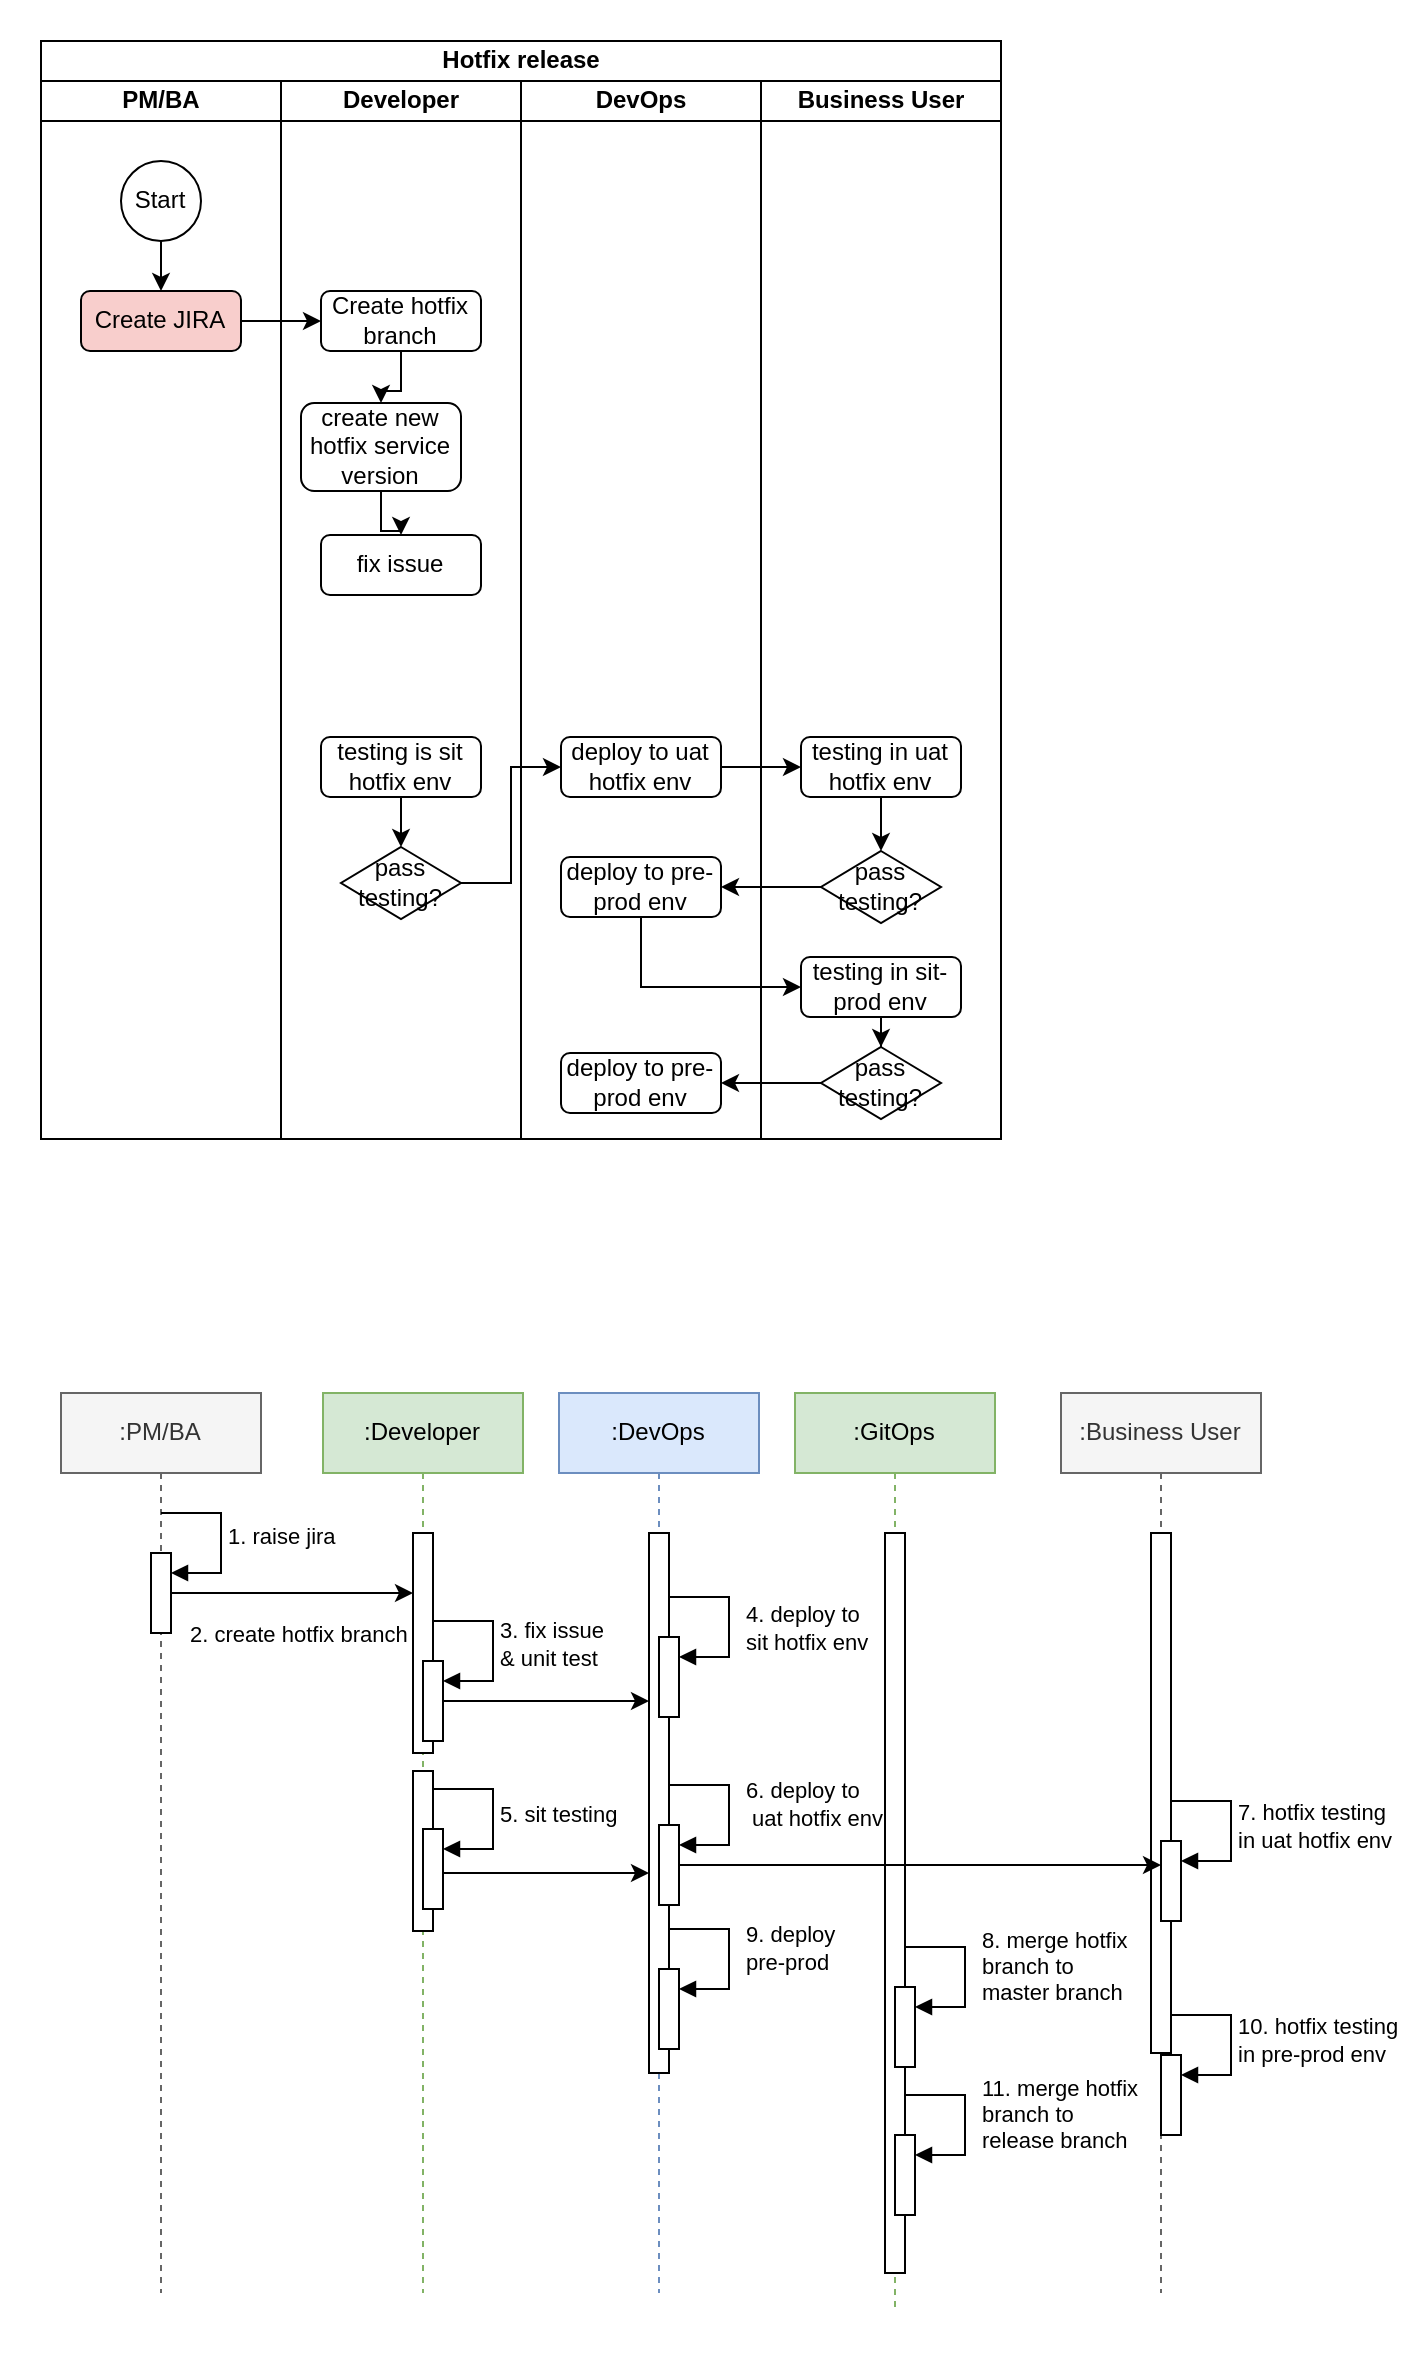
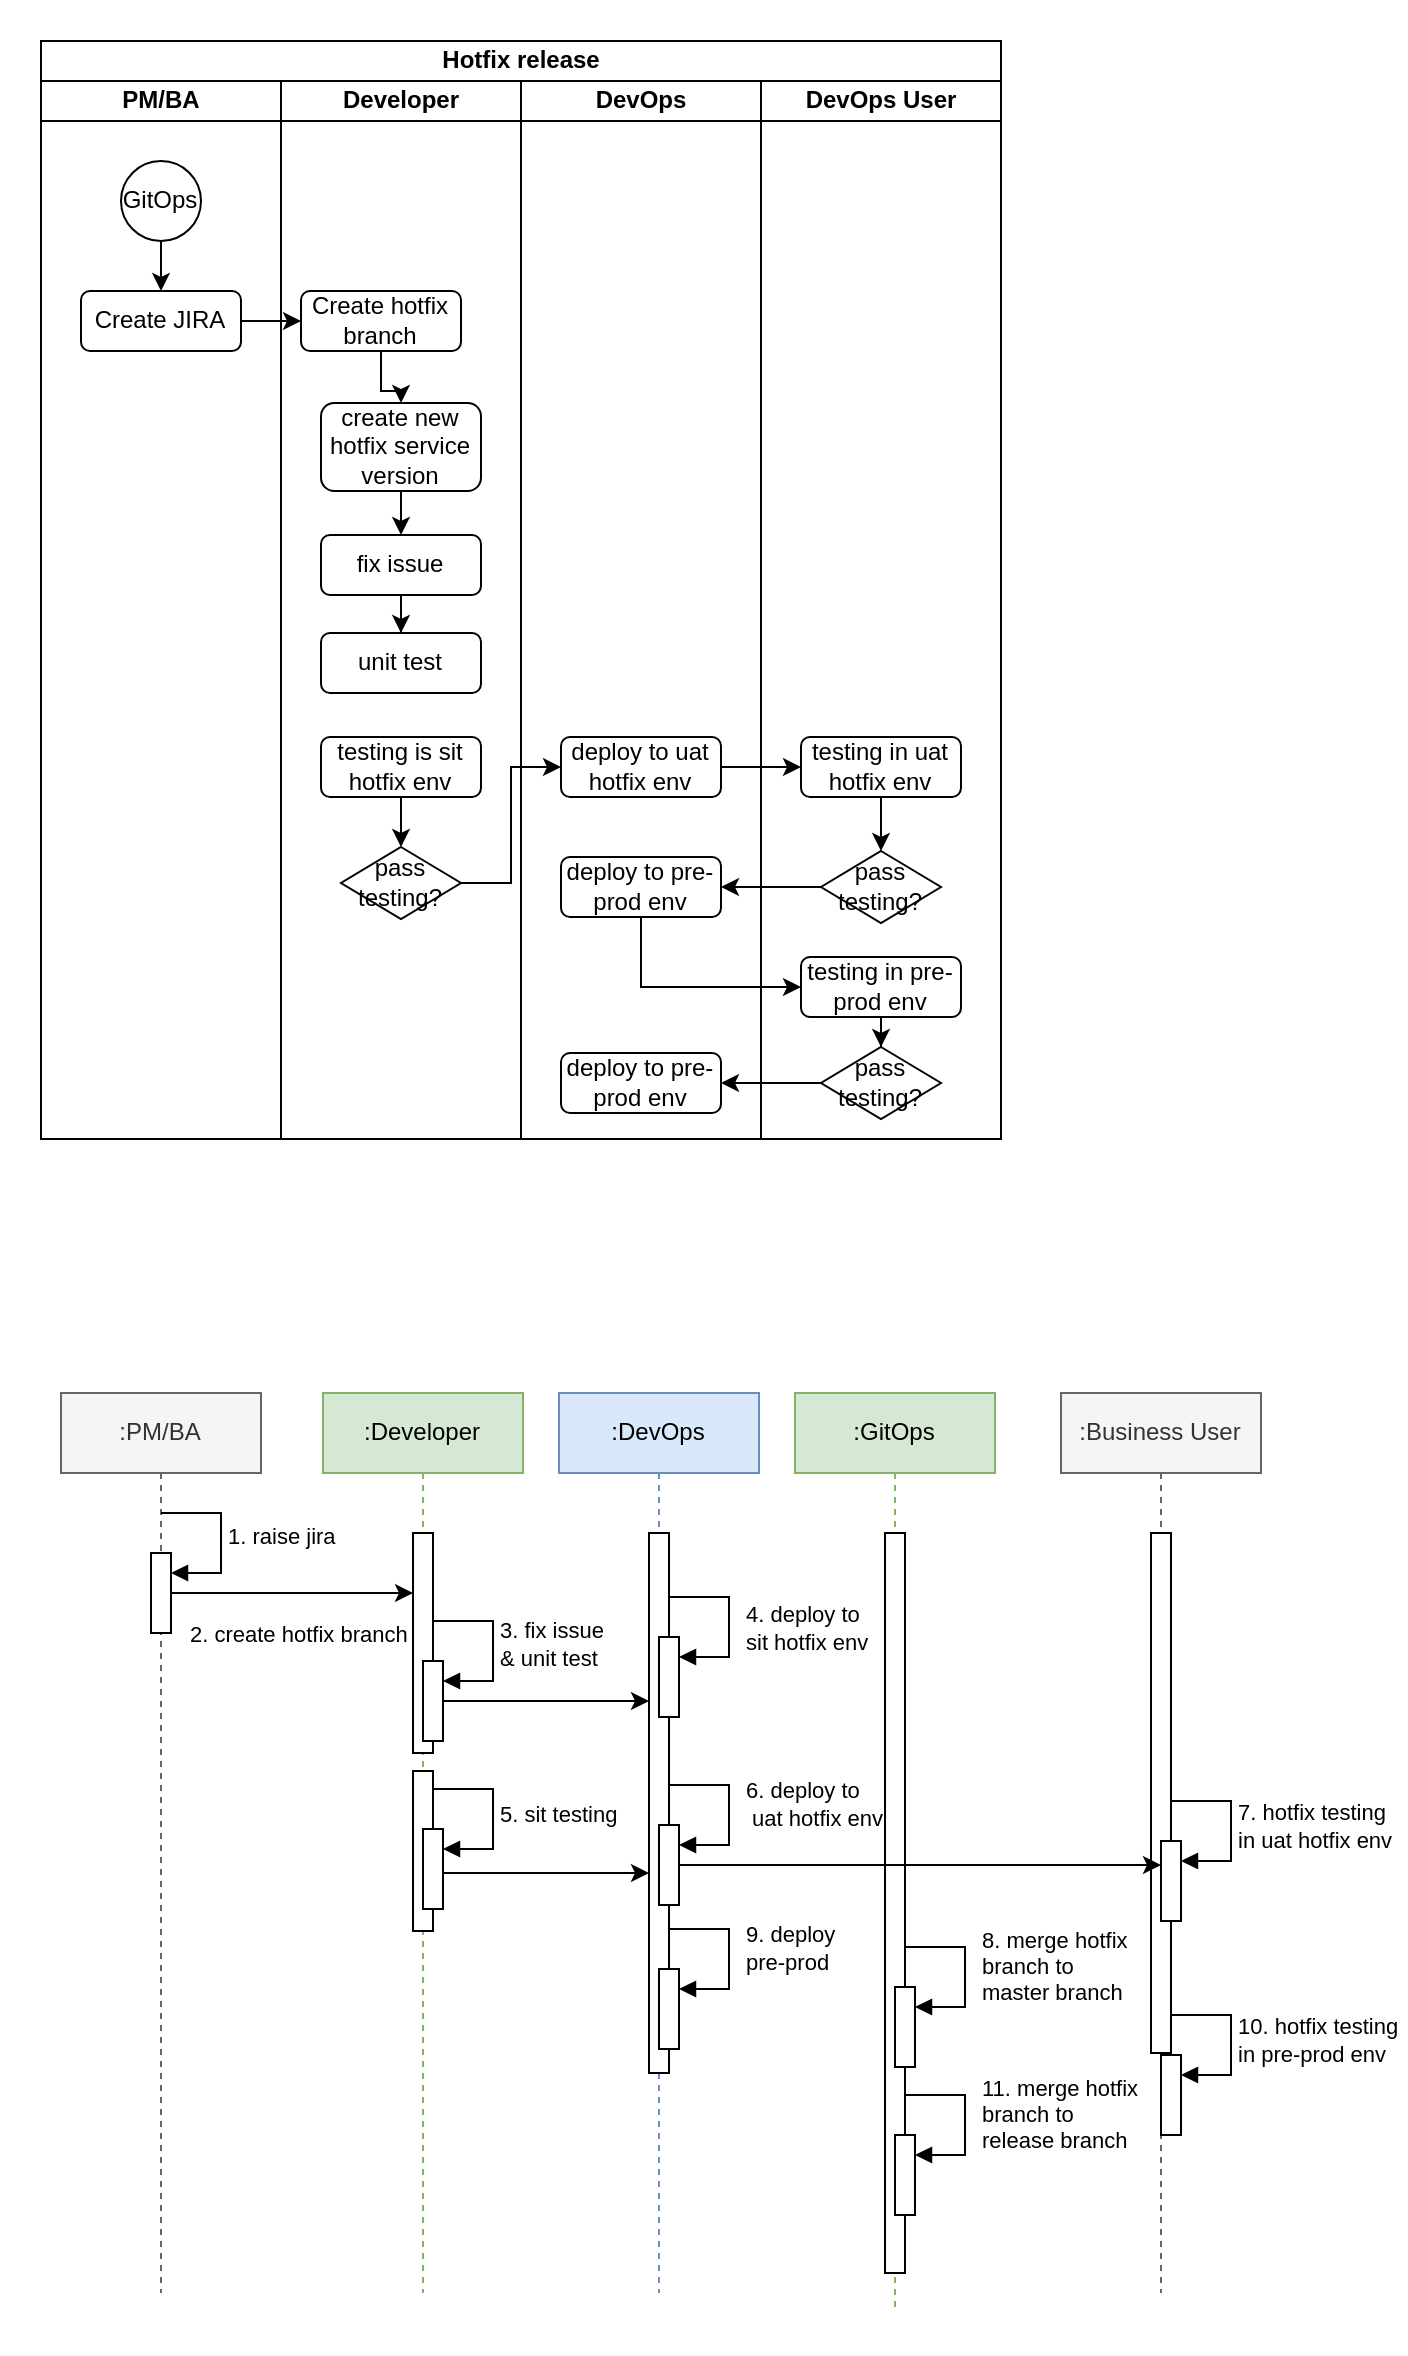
node "Business User": label "Business User" -> "DevOps User"
node "Start": label "Start" -> "GitOps"
node "Create JIRA": fillcolor #f8cecc -> #ffffff
node "Create hotfix branch": moved (401, 321) -> (381, 321)
node "create new hotfix service version": moved (381, 447) -> (401, 447)
edge "fix issue" -> "unit test": added
node "unit test": added
node "testing in sit-prod env": label "testing in sit-prod env" -> "testing in pre-prod env"
